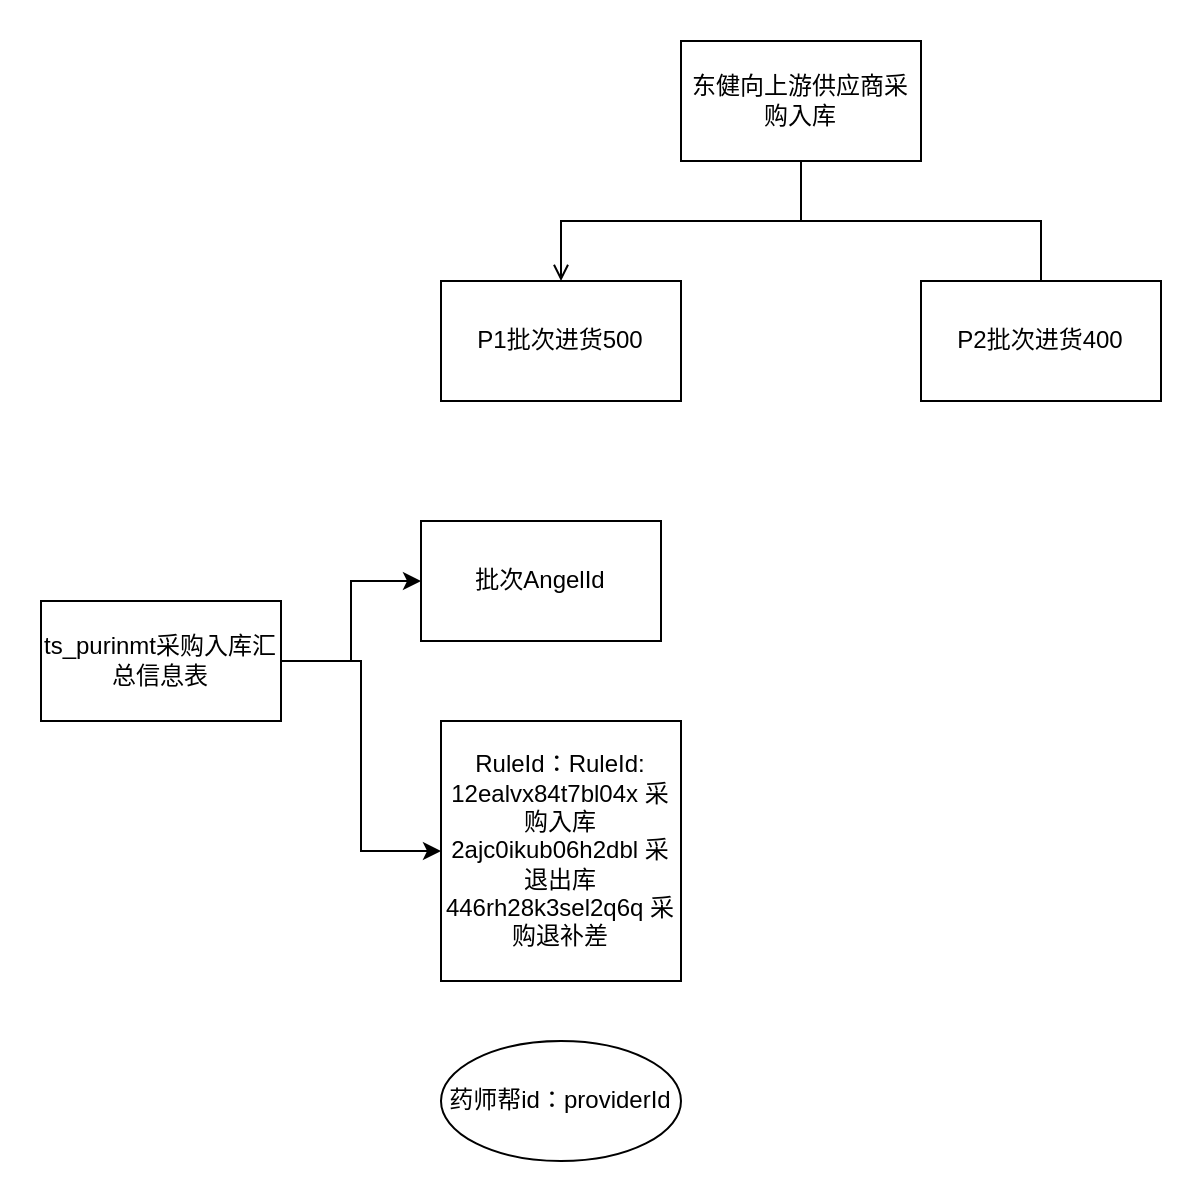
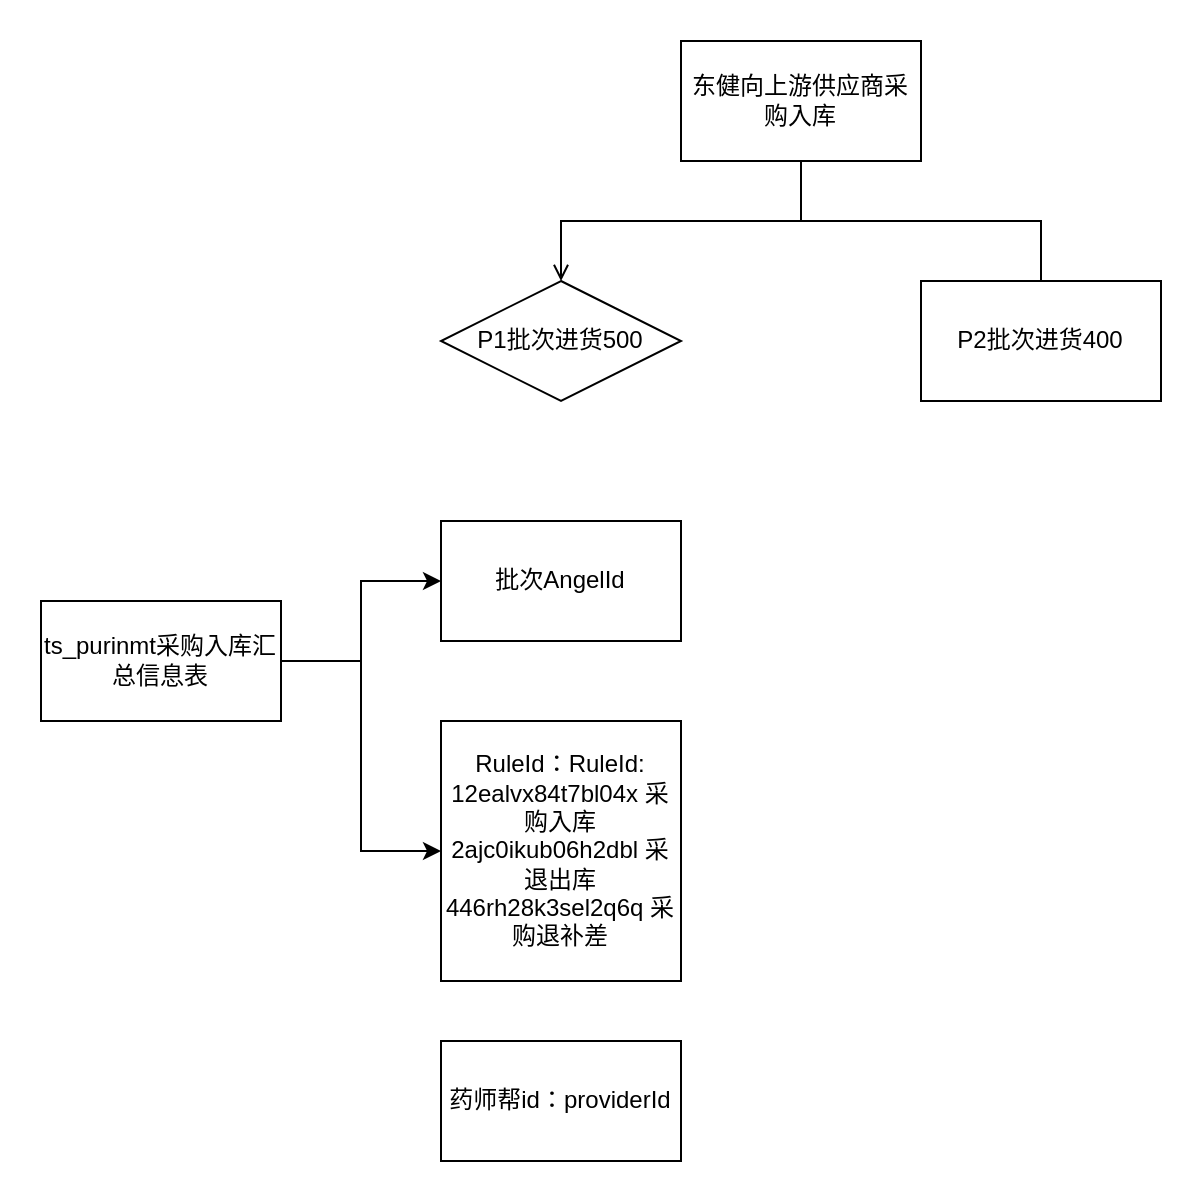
node "P1批次进货500": shape rectangle -> diamond
node "批次AngelId": moved (541, 581) -> (561, 581)
node "药师帮id：providerId": shape ellipse -> rectangle
